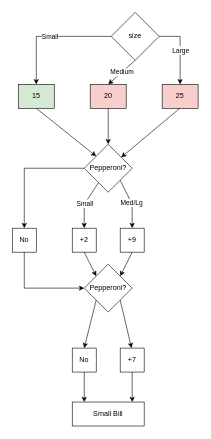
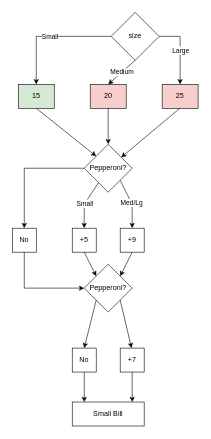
node "+2": label "+2" -> "+5"
